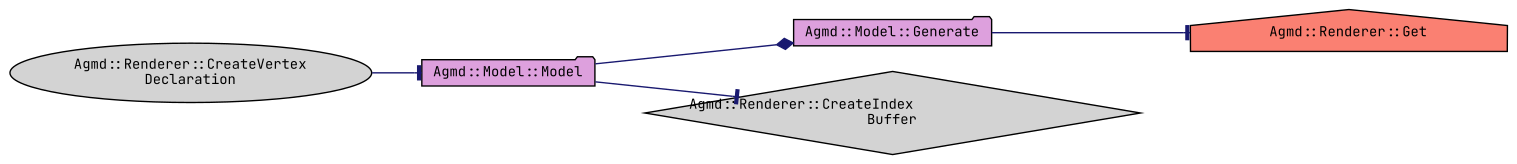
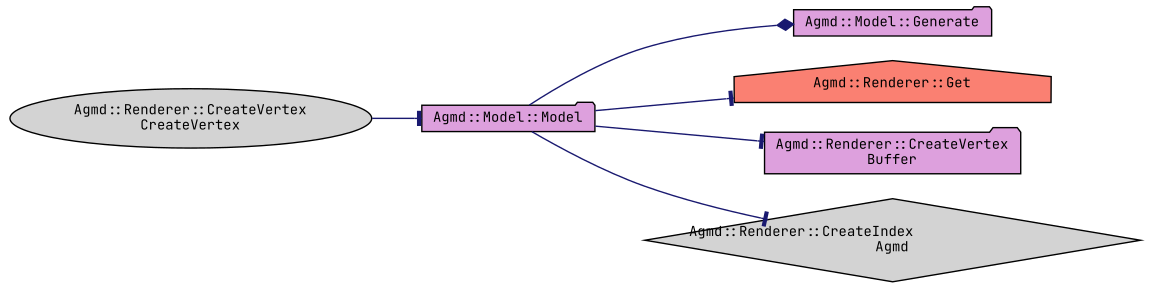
edge "Agmd::Model::Generate" -> "Agmd::Renderer::Get": now "Agmd::Model::Model" -> "Agmd::Renderer::Get"
node "Agmd::Renderer::CreateVertex Declaration": label "Agmd::Renderer::CreateVertex Declaration" -> "Agmd::Renderer::CreateVertex CreateVertex"
node "Agmd::Renderer::CreateIndex Buffer": label "Agmd::Renderer::CreateIndex Buffer" -> "Agmd::Renderer::CreateIndex Agmd"
node "Agmd::Renderer::CreateVertex Buffer": added
